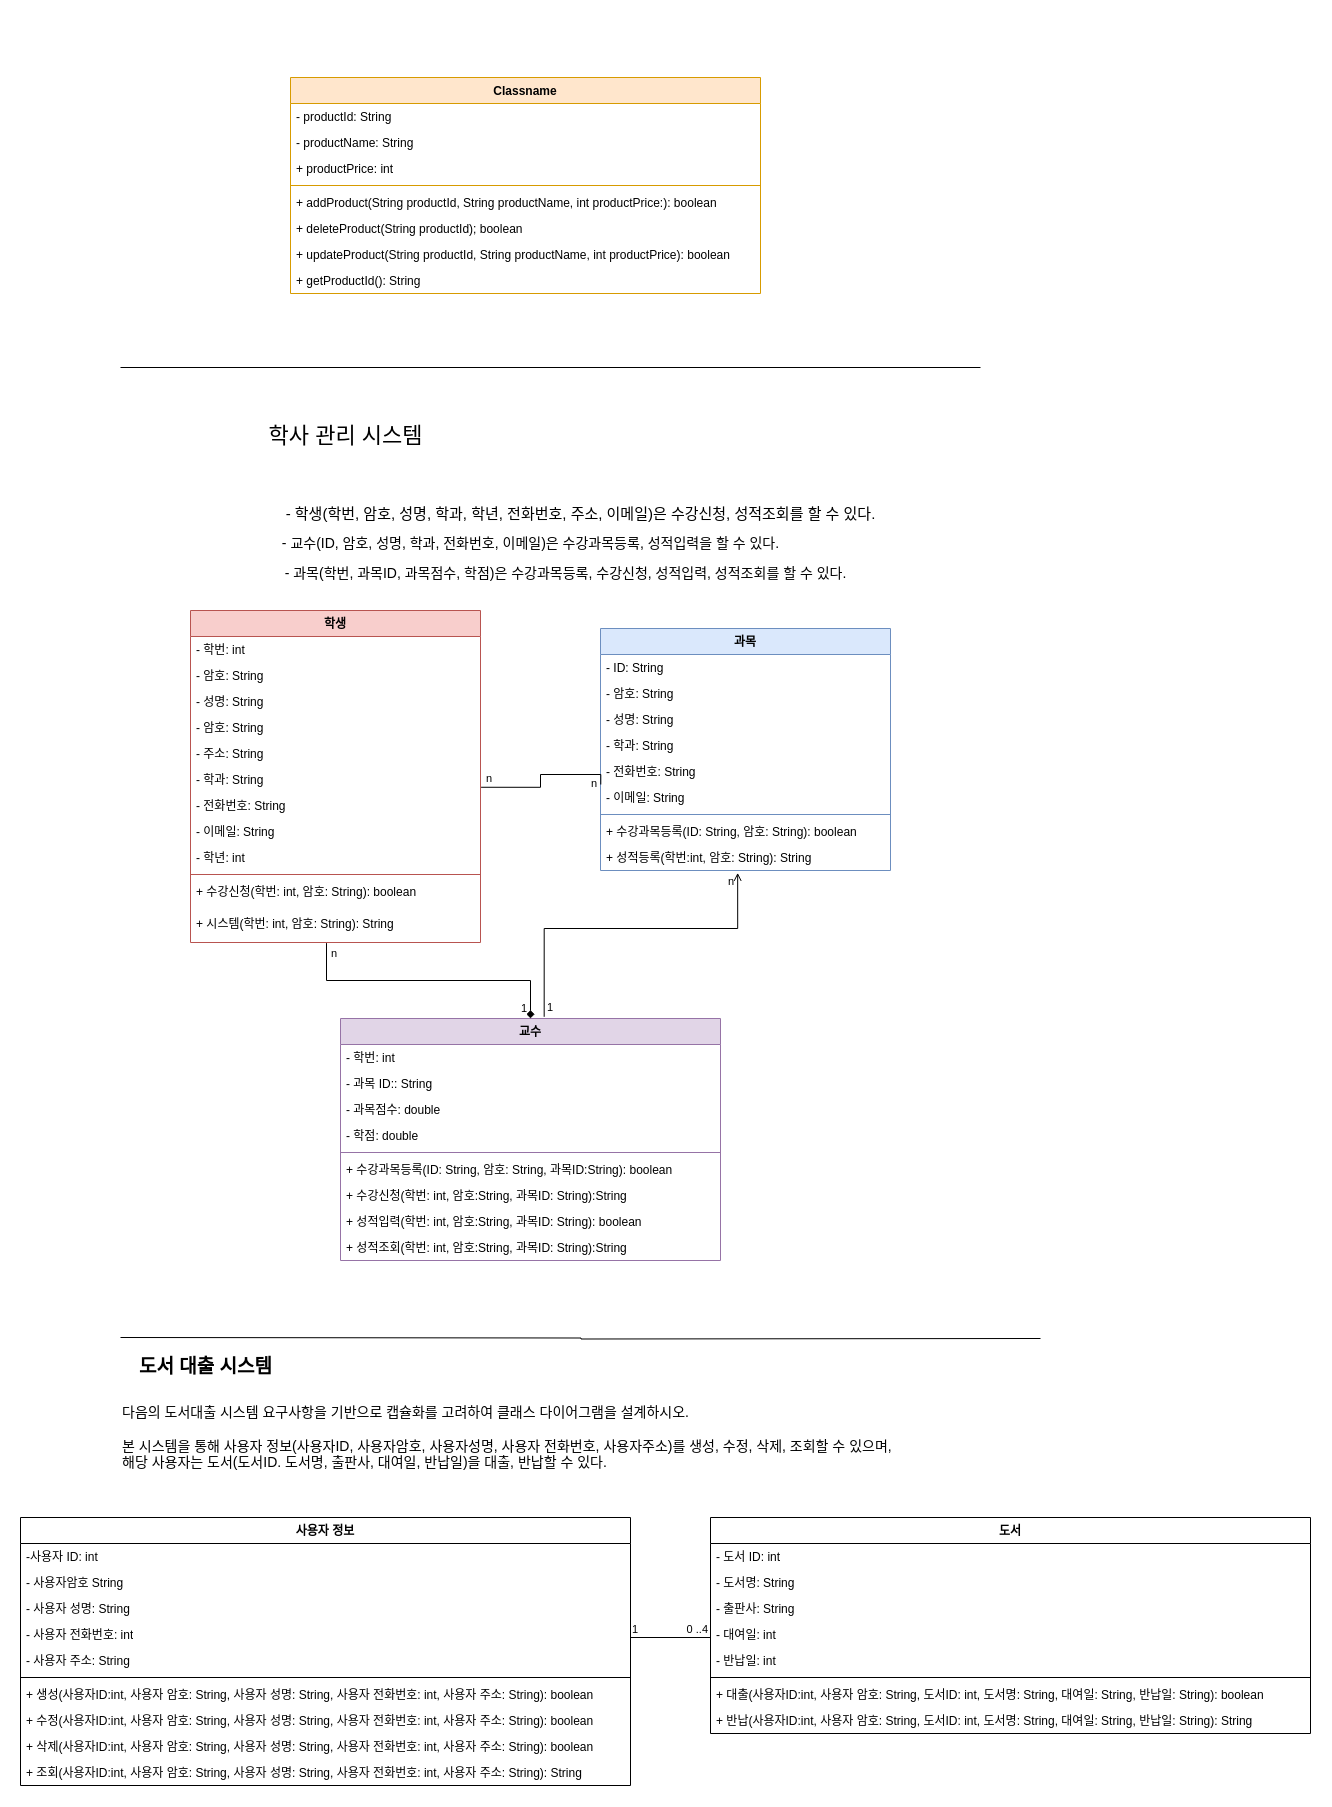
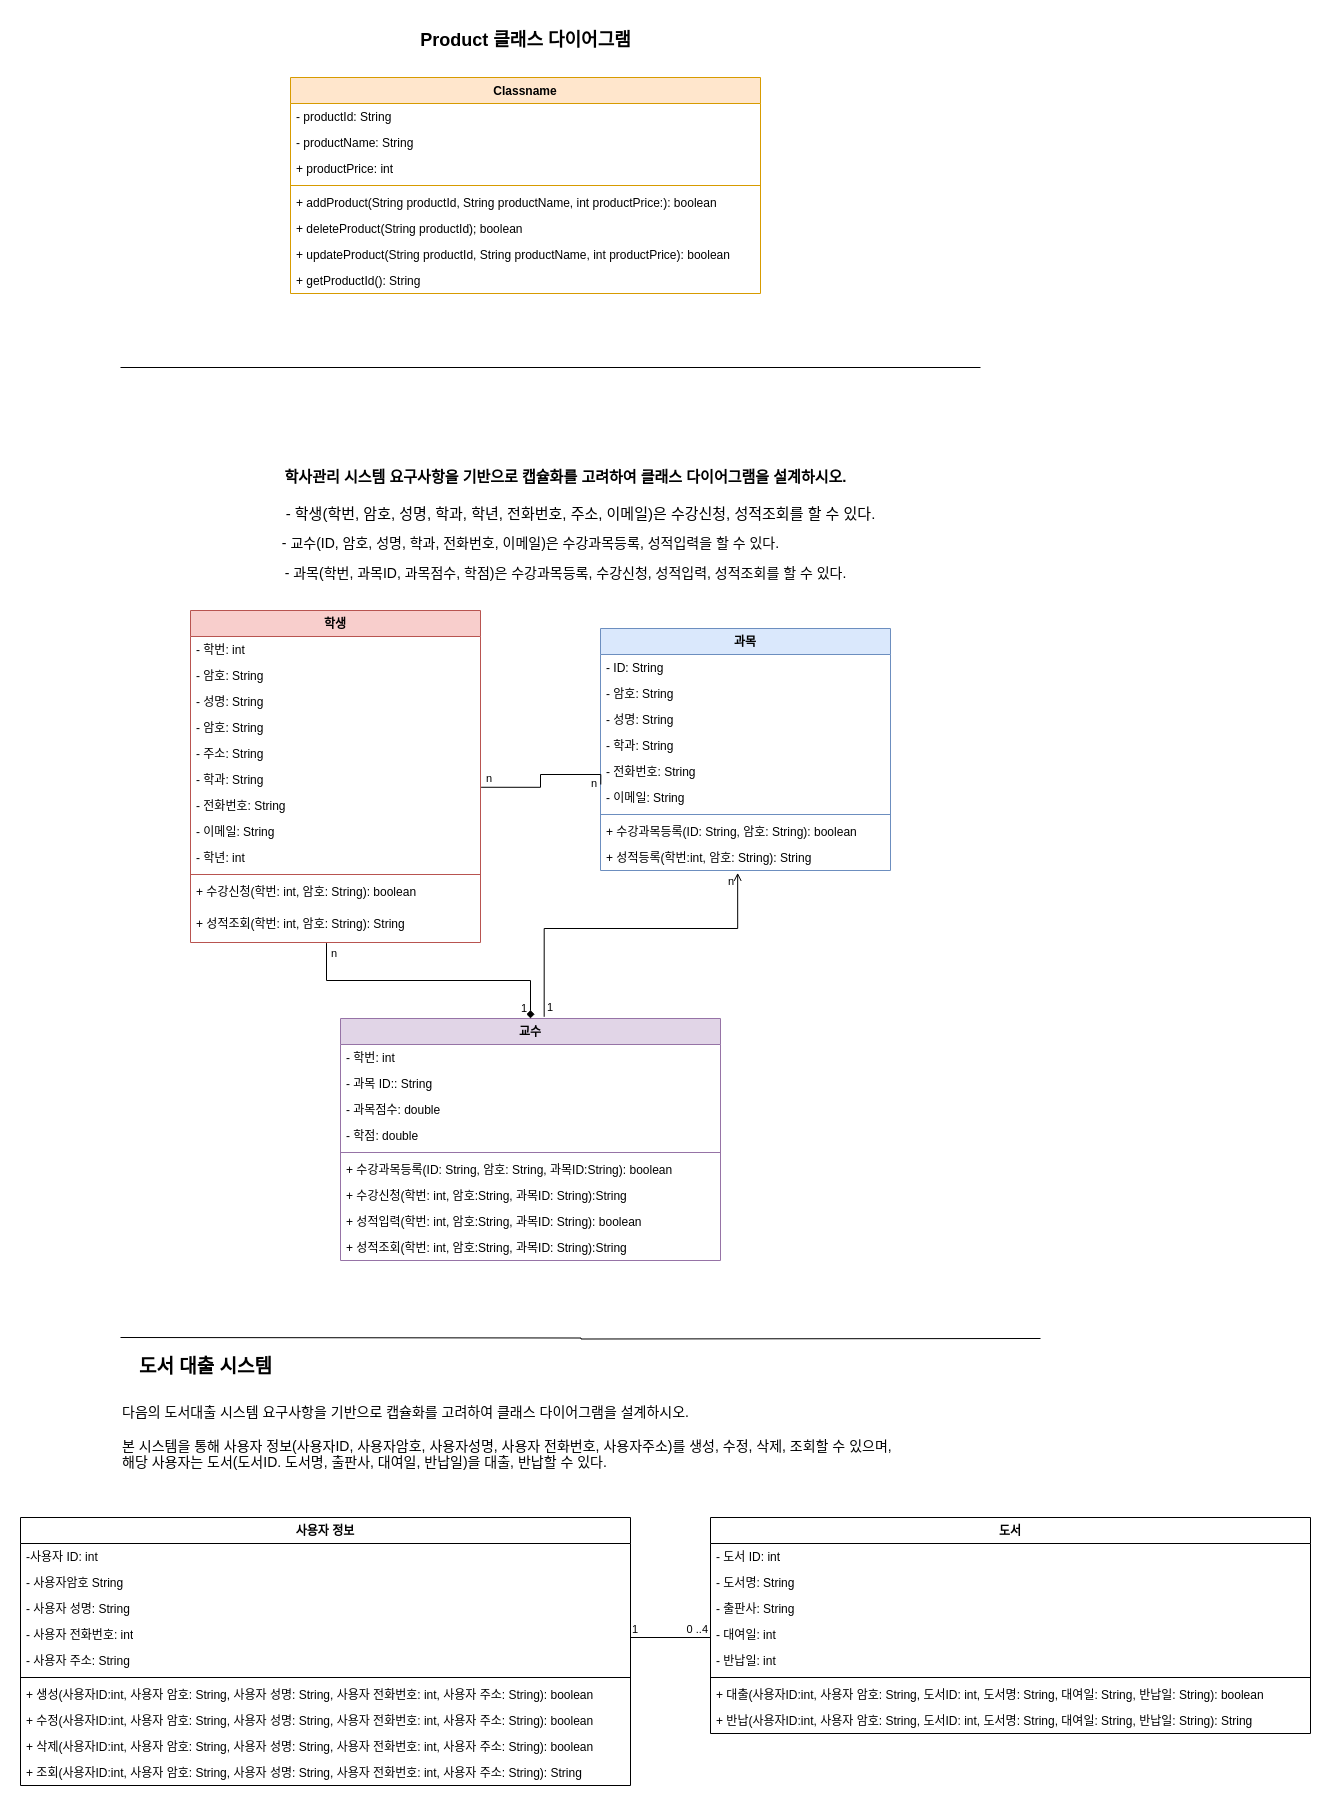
node "Product 클래스 다이어그램": added
node "학사 관리 시스템": removed
node "학사관리 시스템 요구사항을 기반으로 캡슐화를 고려하여 클래스 다이어그램을 설계하시오.": added
node "+ 시스템(학번: int, 암호: String): String": label "+ 시스템(학번: int, 암호: String): String" -> "+ 성적조회(학번: int, 암호: String): String"
